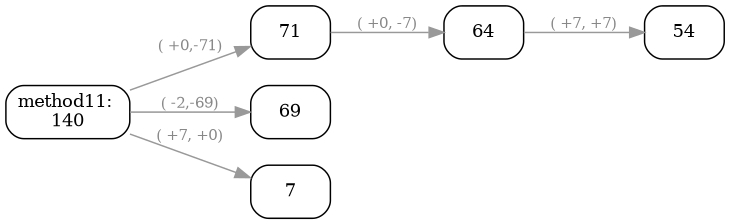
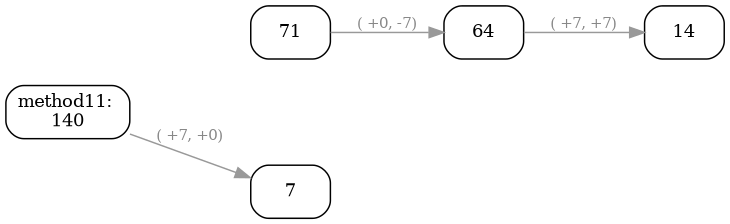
node "54": label "54" -> "14"
edge "method11: 140" -> "71": removed, label "( +0,-71)"
node "69": removed
